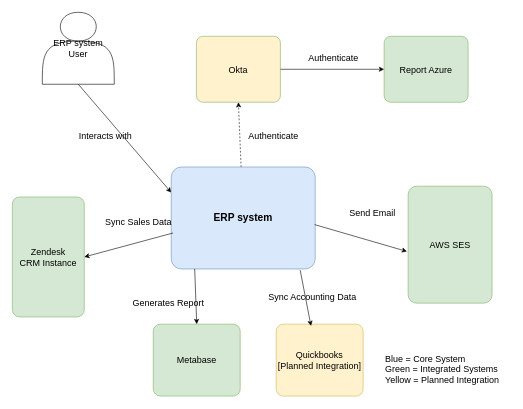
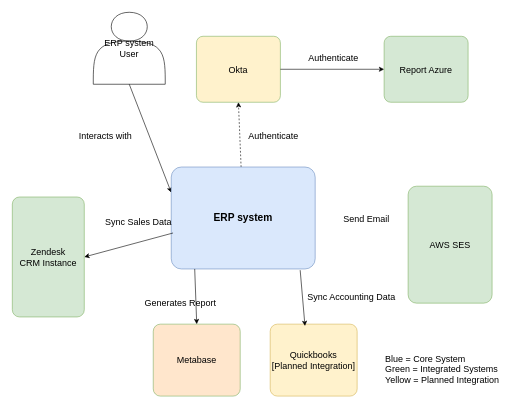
node "ERP system User": moved (78, 48) -> (129, 48)
node "Send Email": moved (372, 213) -> (366, 219)
edge "ERP system" -> "AWS SES": removed
node "Sync Accounting Data": moved (312, 297) -> (351, 297)
node "Generates Report": moved (168, 303) -> (180, 303)
node "Metabase": fillcolor #d5e8d4 -> #ffe6cc
node "Quickbooks [Planned Integration]": moved (320, 360) -> (314, 360)
